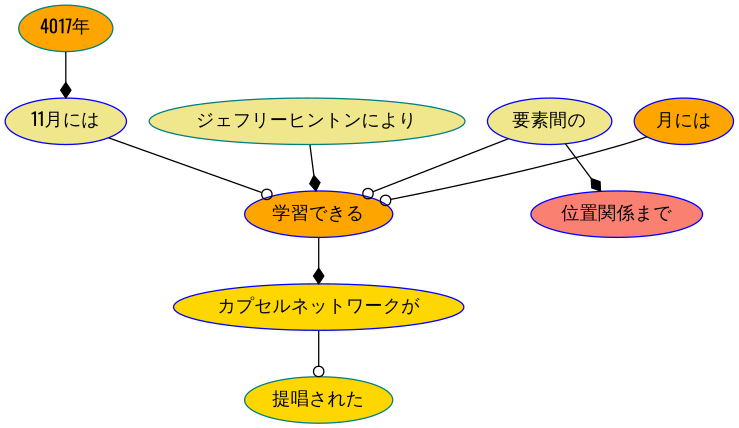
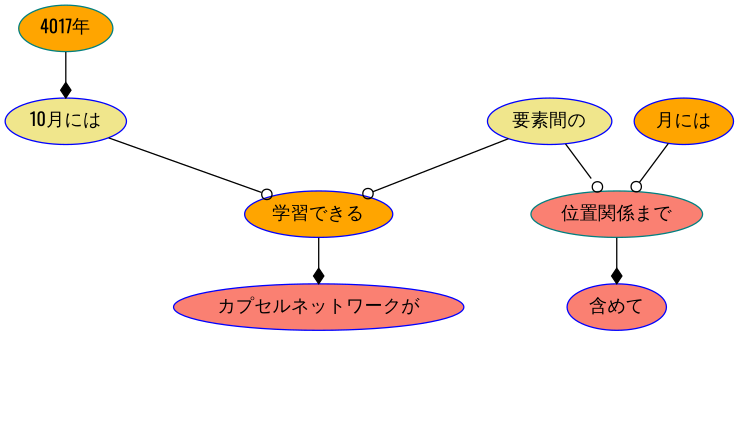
node "11月には": label "11月には" -> "10月には"
node "ジェフリーヒントンにより": removed
edge "要素間の" -> "位置関係まで": arrowhead diamond -> odot
edge "月には" -> "学習できる": now "月には" -> "位置関係まで"
node "位置関係まで": color blue -> teal
node "カプセルネットワークが": fillcolor gold -> salmon
node "含めて": added
node "提唱された": removed
